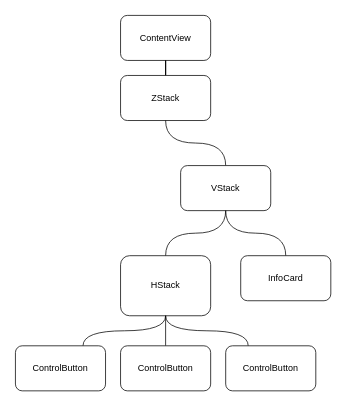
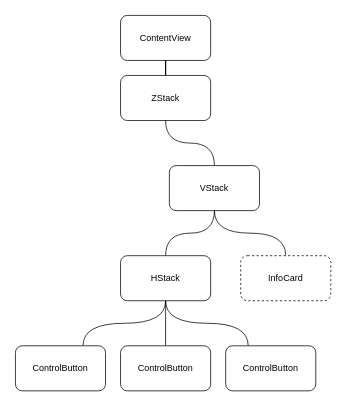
node "VStack": moved (225, 188) -> (214, 188)
node "InfoCard": style solid -> dashed
node "HStack": size 90x60 -> 90x45
